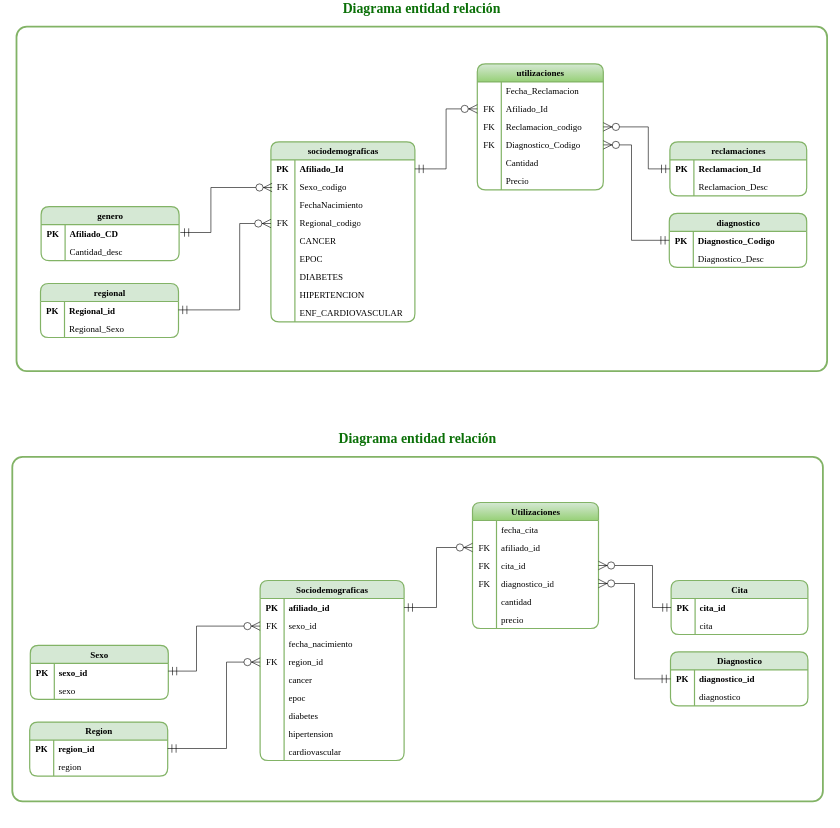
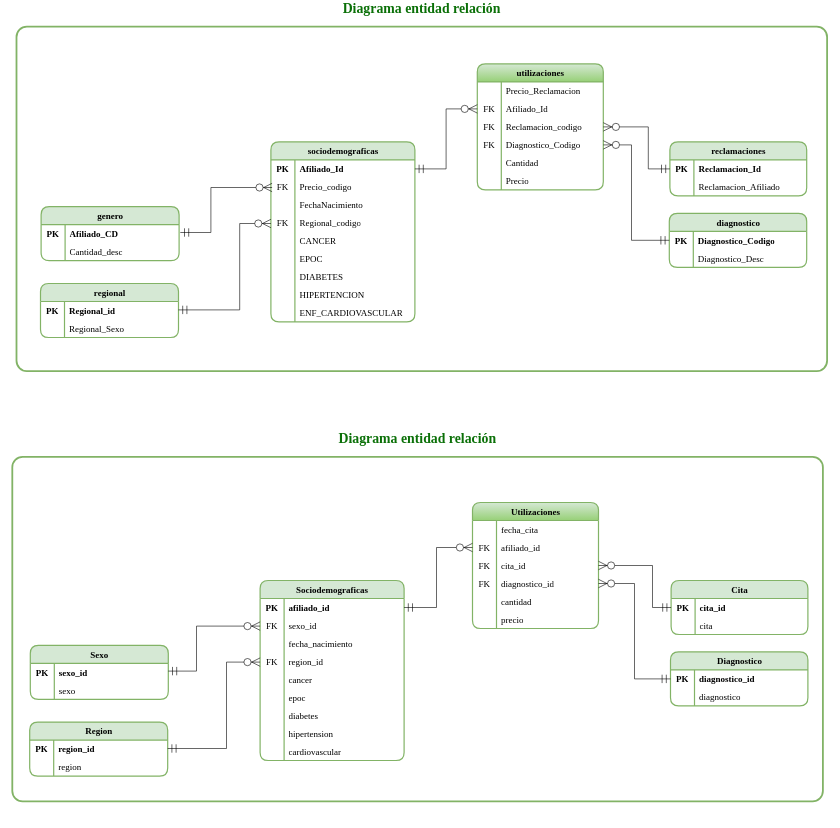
node "Fecha_Reclamacion": label "Fecha_Reclamacion" -> "Precio_Reclamacion"
node "Sexo_codigo": label "Sexo_codigo" -> "Precio_codigo"
node "Reclamacion_Desc": label "Reclamacion_Desc" -> "Reclamacion_Afiliado"
